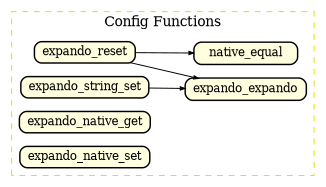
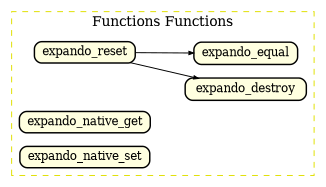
cluster "Config Functions": label "Config Functions" -> "Functions Functions"
node "native_equal": label "native_equal" -> "expando_equal"
node "expando_string_set": removed
node "expando_expando": label "expando_expando" -> "expando_destroy"
